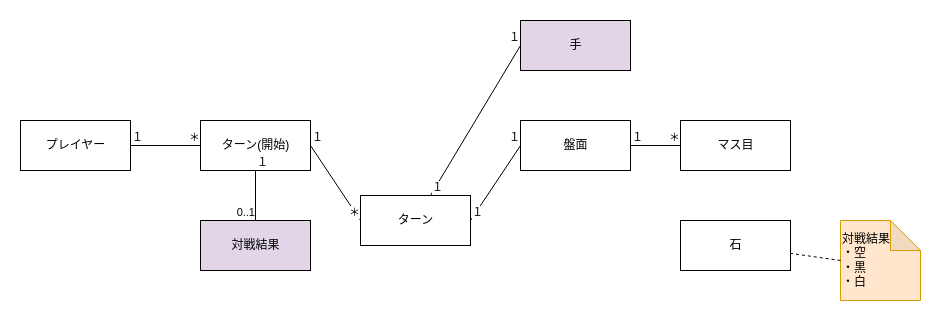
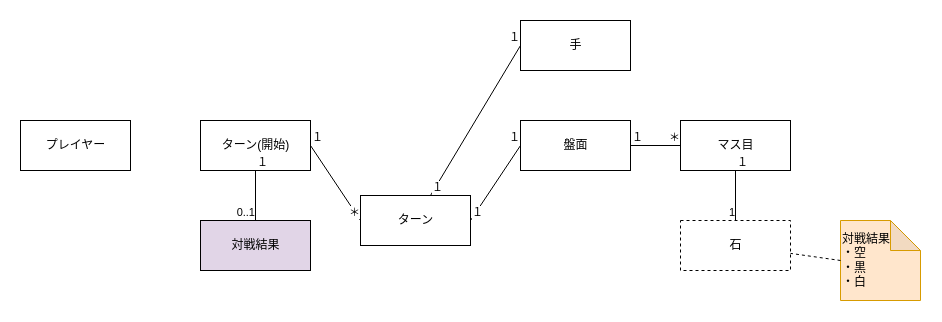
node "手": fillcolor #e1d5e7 -> #ffffff
edge "プレイヤー" -- "ターン(開始)": removed, labels "１", "＊"
edge "マス目" -- "石": added, labels "１", "1"
node "石": style solid -> dashed
